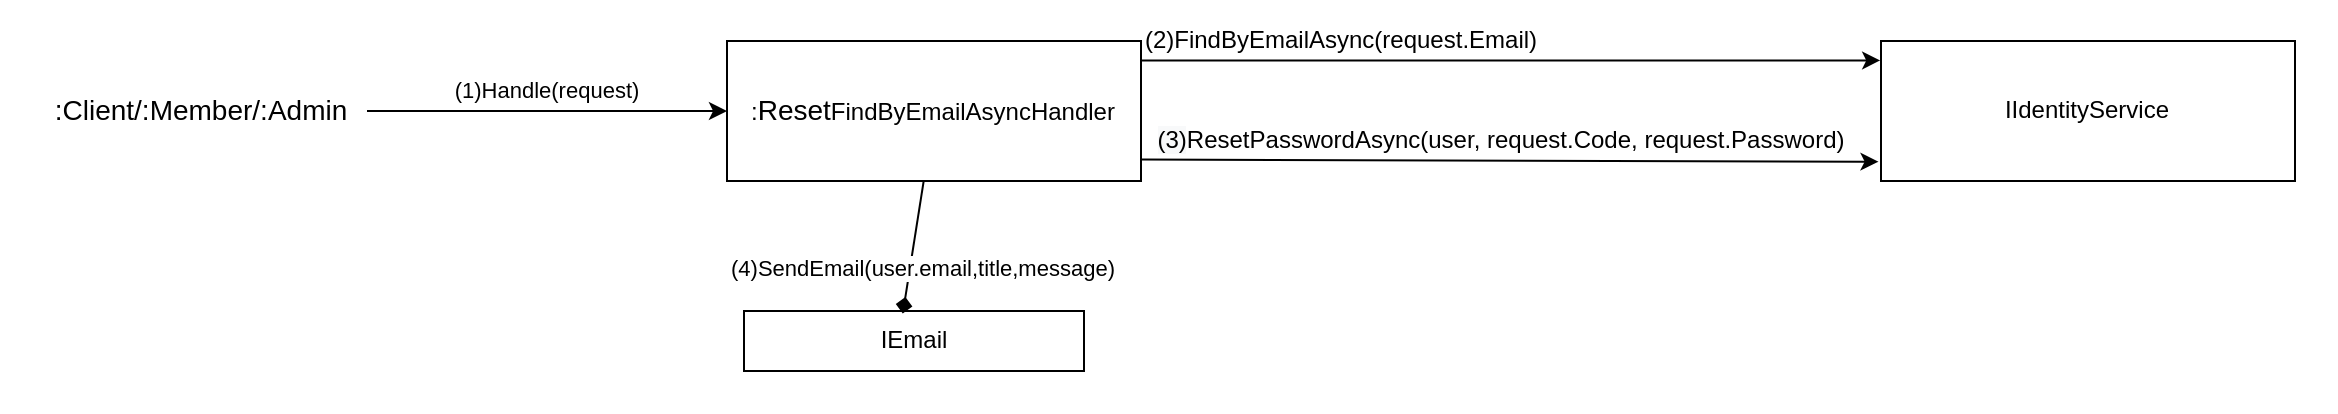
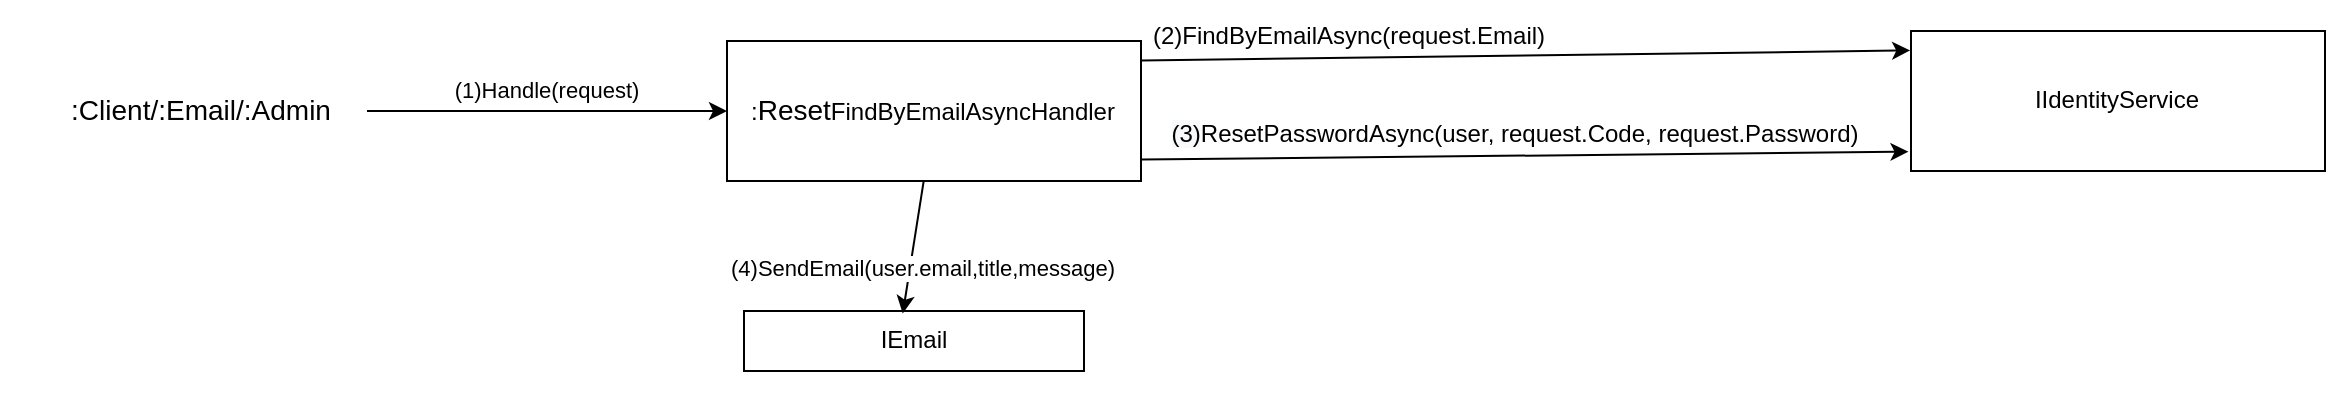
node ":Client/:Member/:Admin": label ":Client/:Member/:Admin" -> ":Client/:Email/:Admin"
node "IIdentityService": moved (2088, 111) -> (2118, 101)
edge ":ResetFindByEmailAsyncHandler" -> "IEmail": arrowhead diamond -> classic
